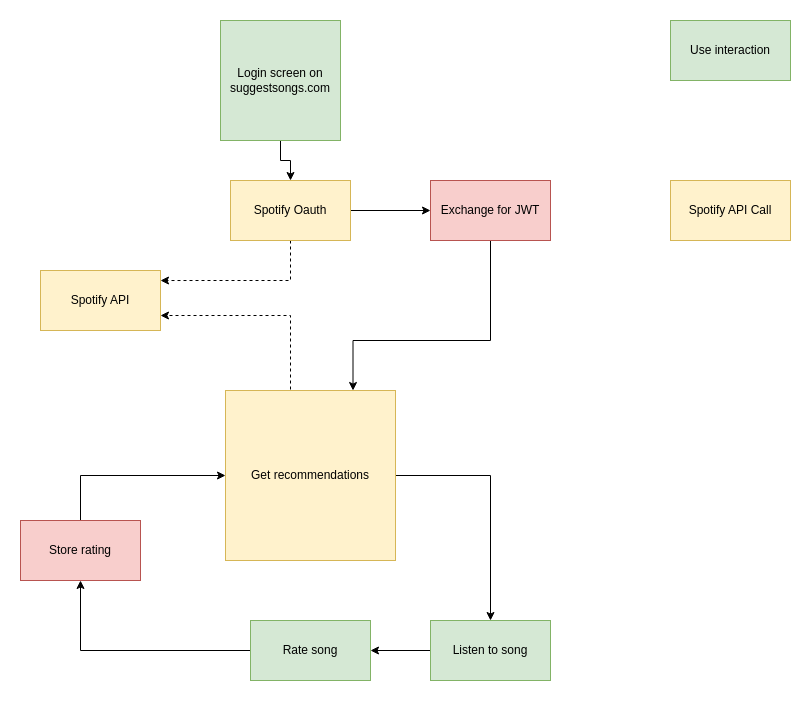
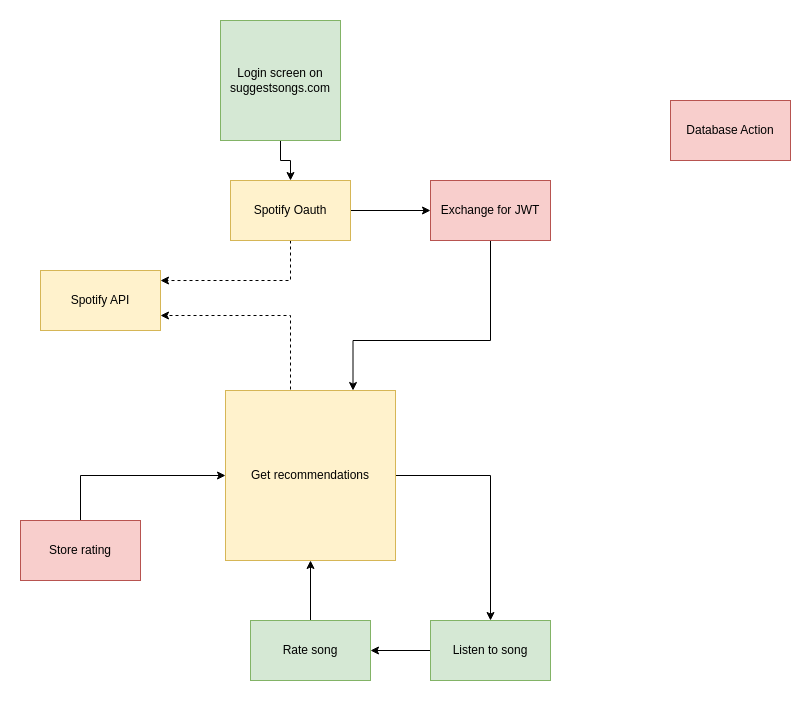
node "Use interaction": removed
node "Database Action": added
node "Spotify API Call": removed
edge "Rate song" -> "Store rating": now "Rate song" -> "Get recommendations"
